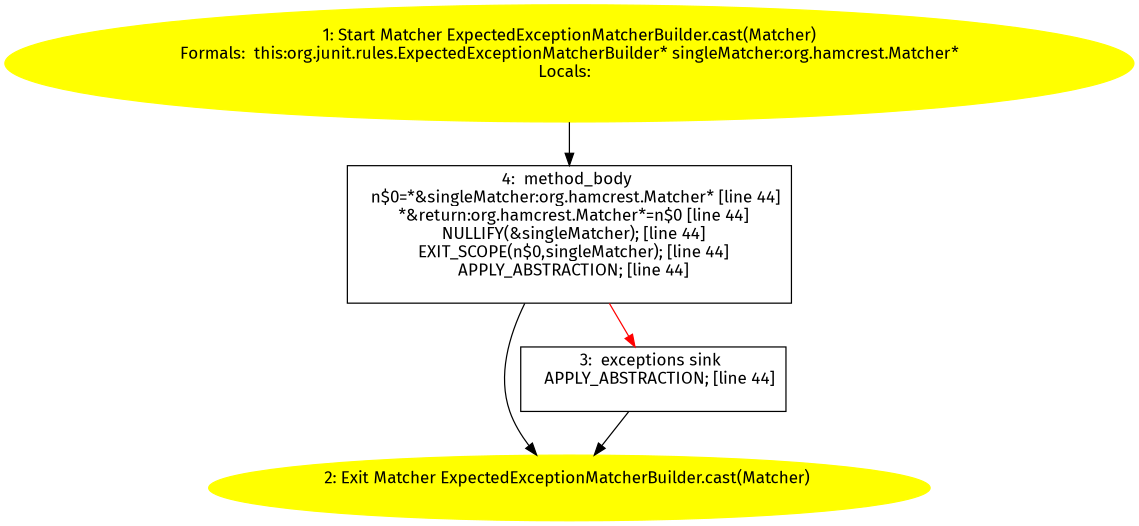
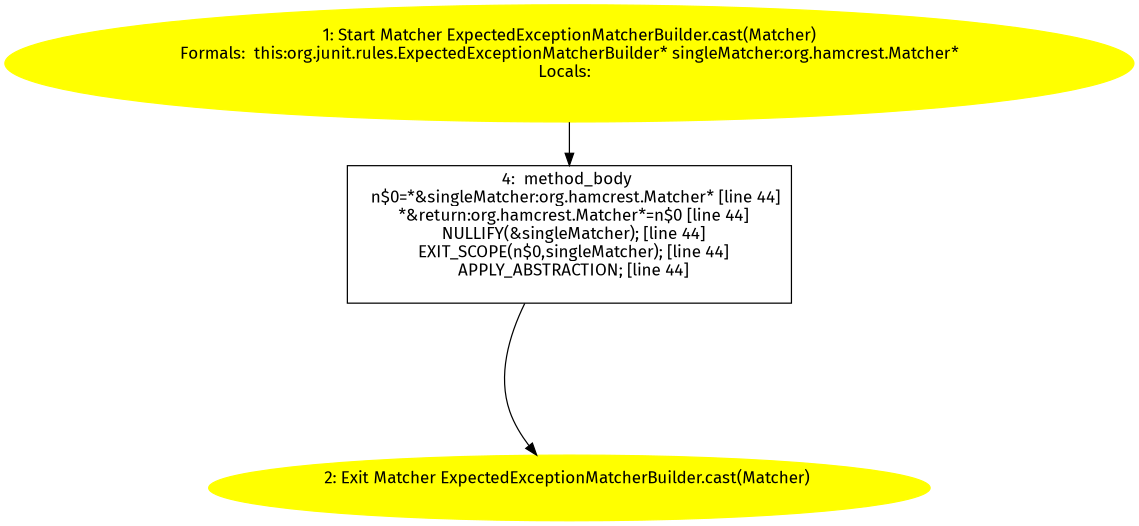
node "3:  exceptions sink APPLY_ABSTRACTION; [line 44]": removed
